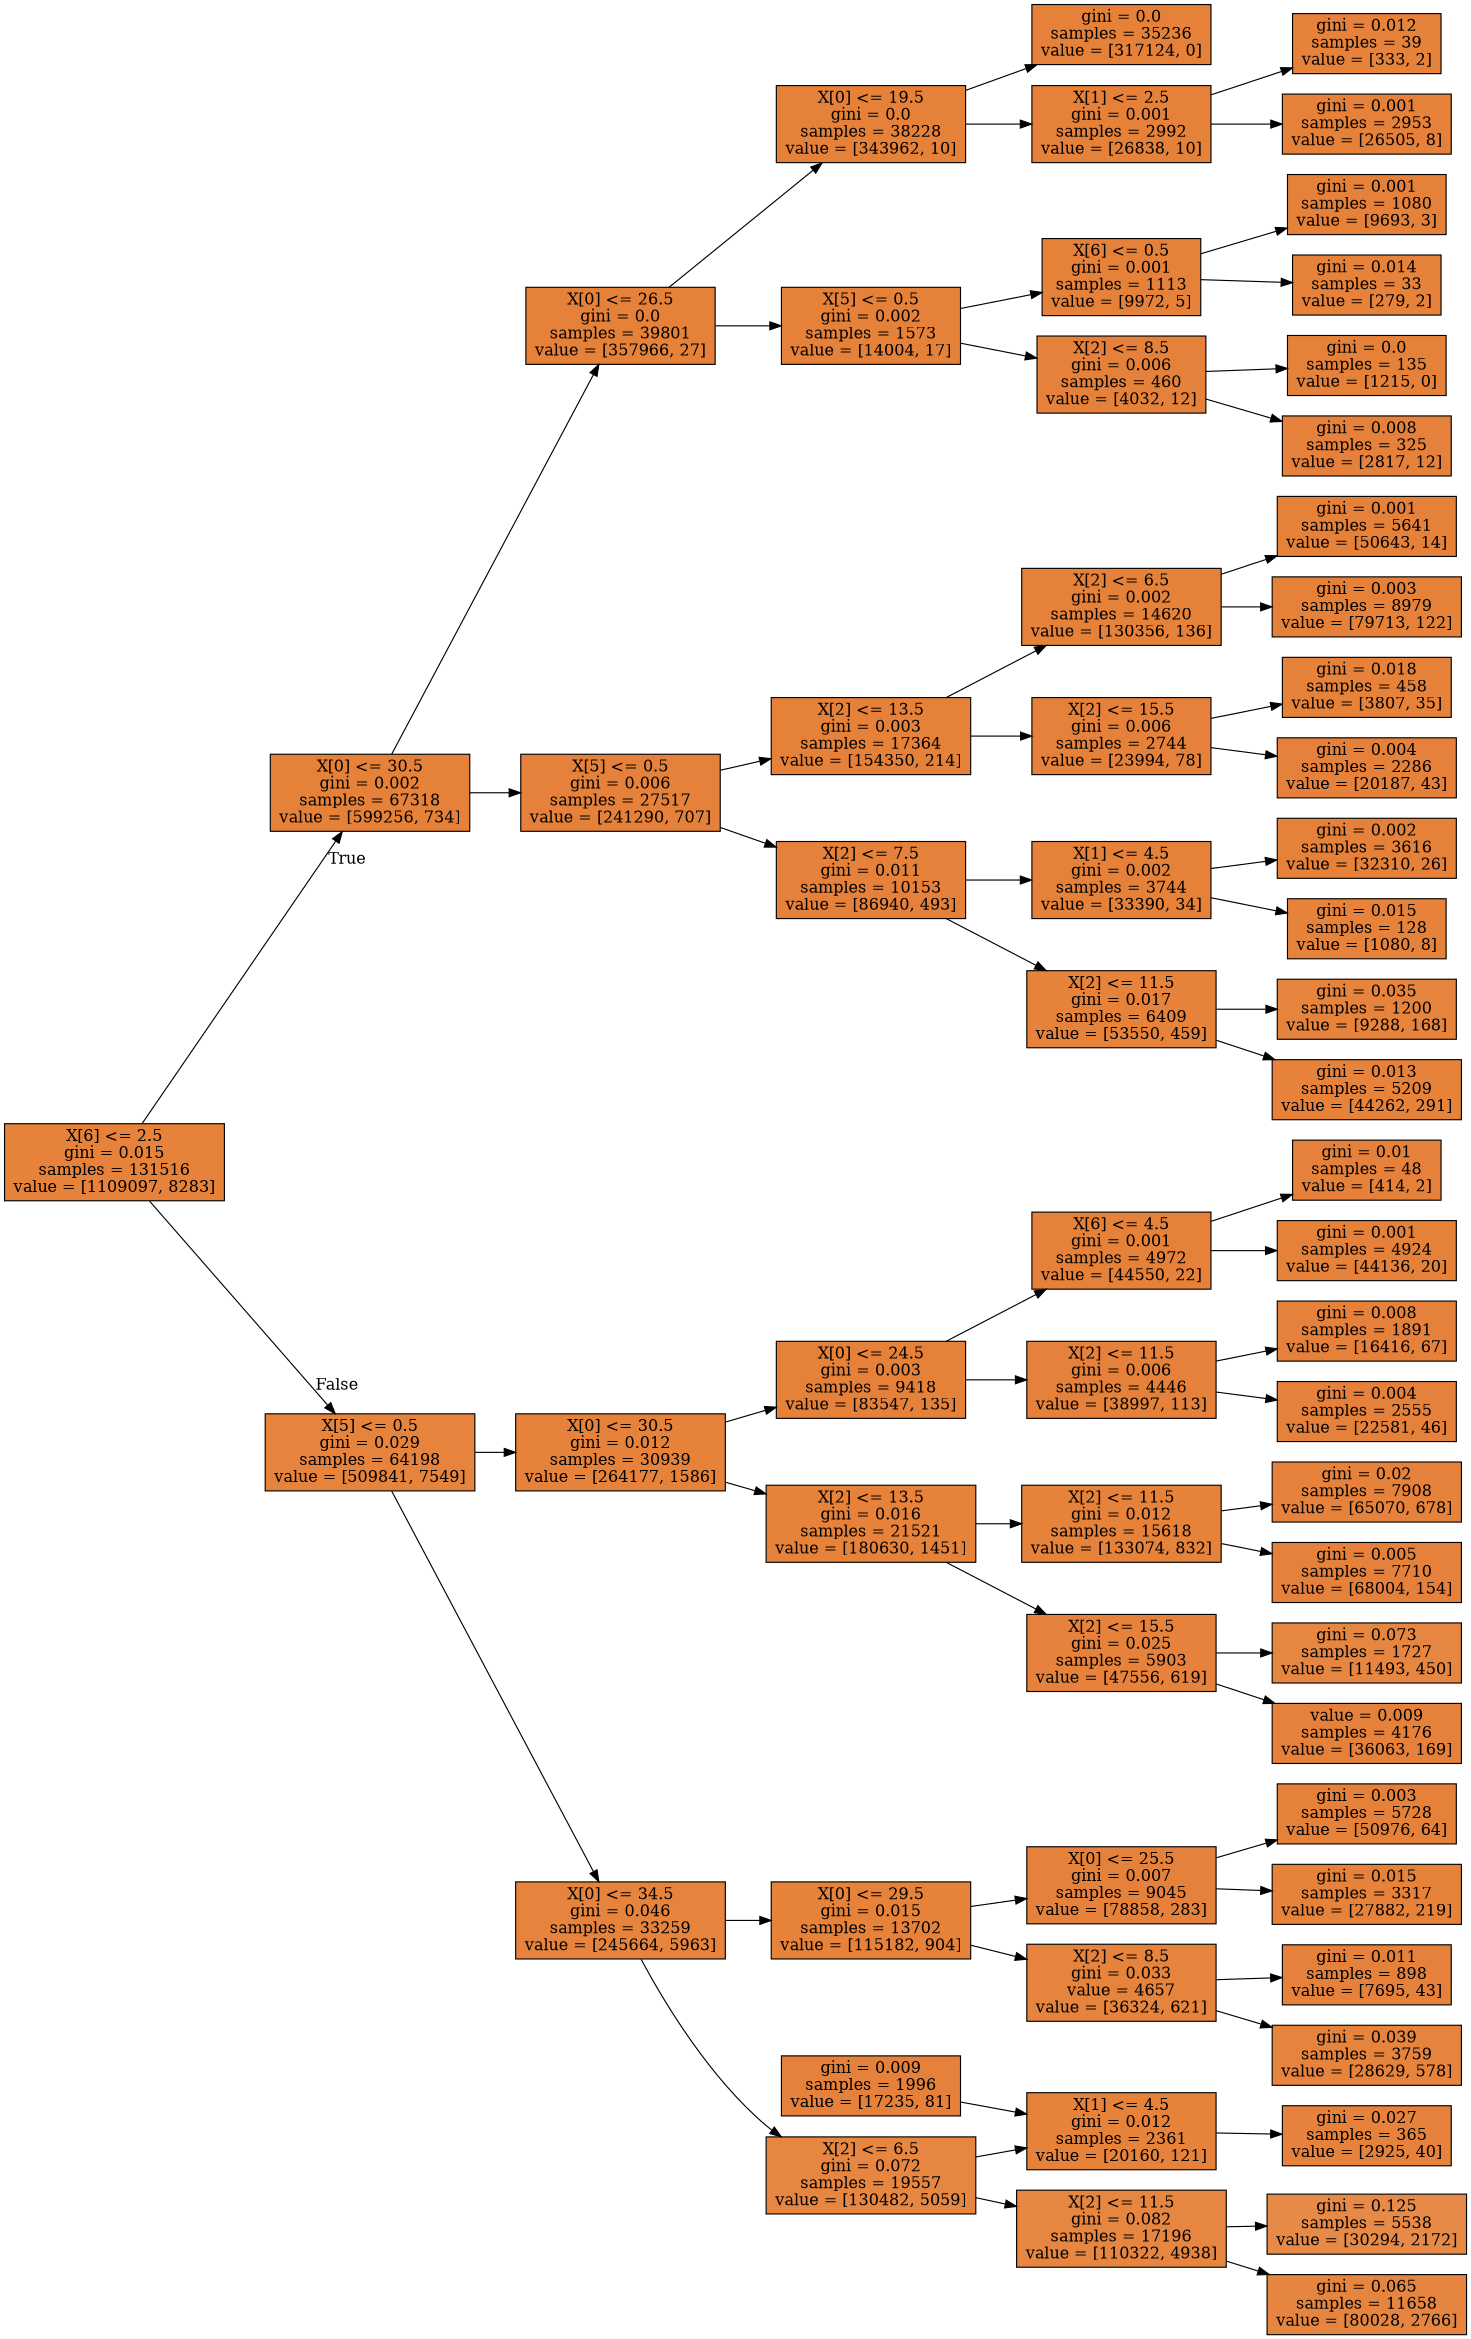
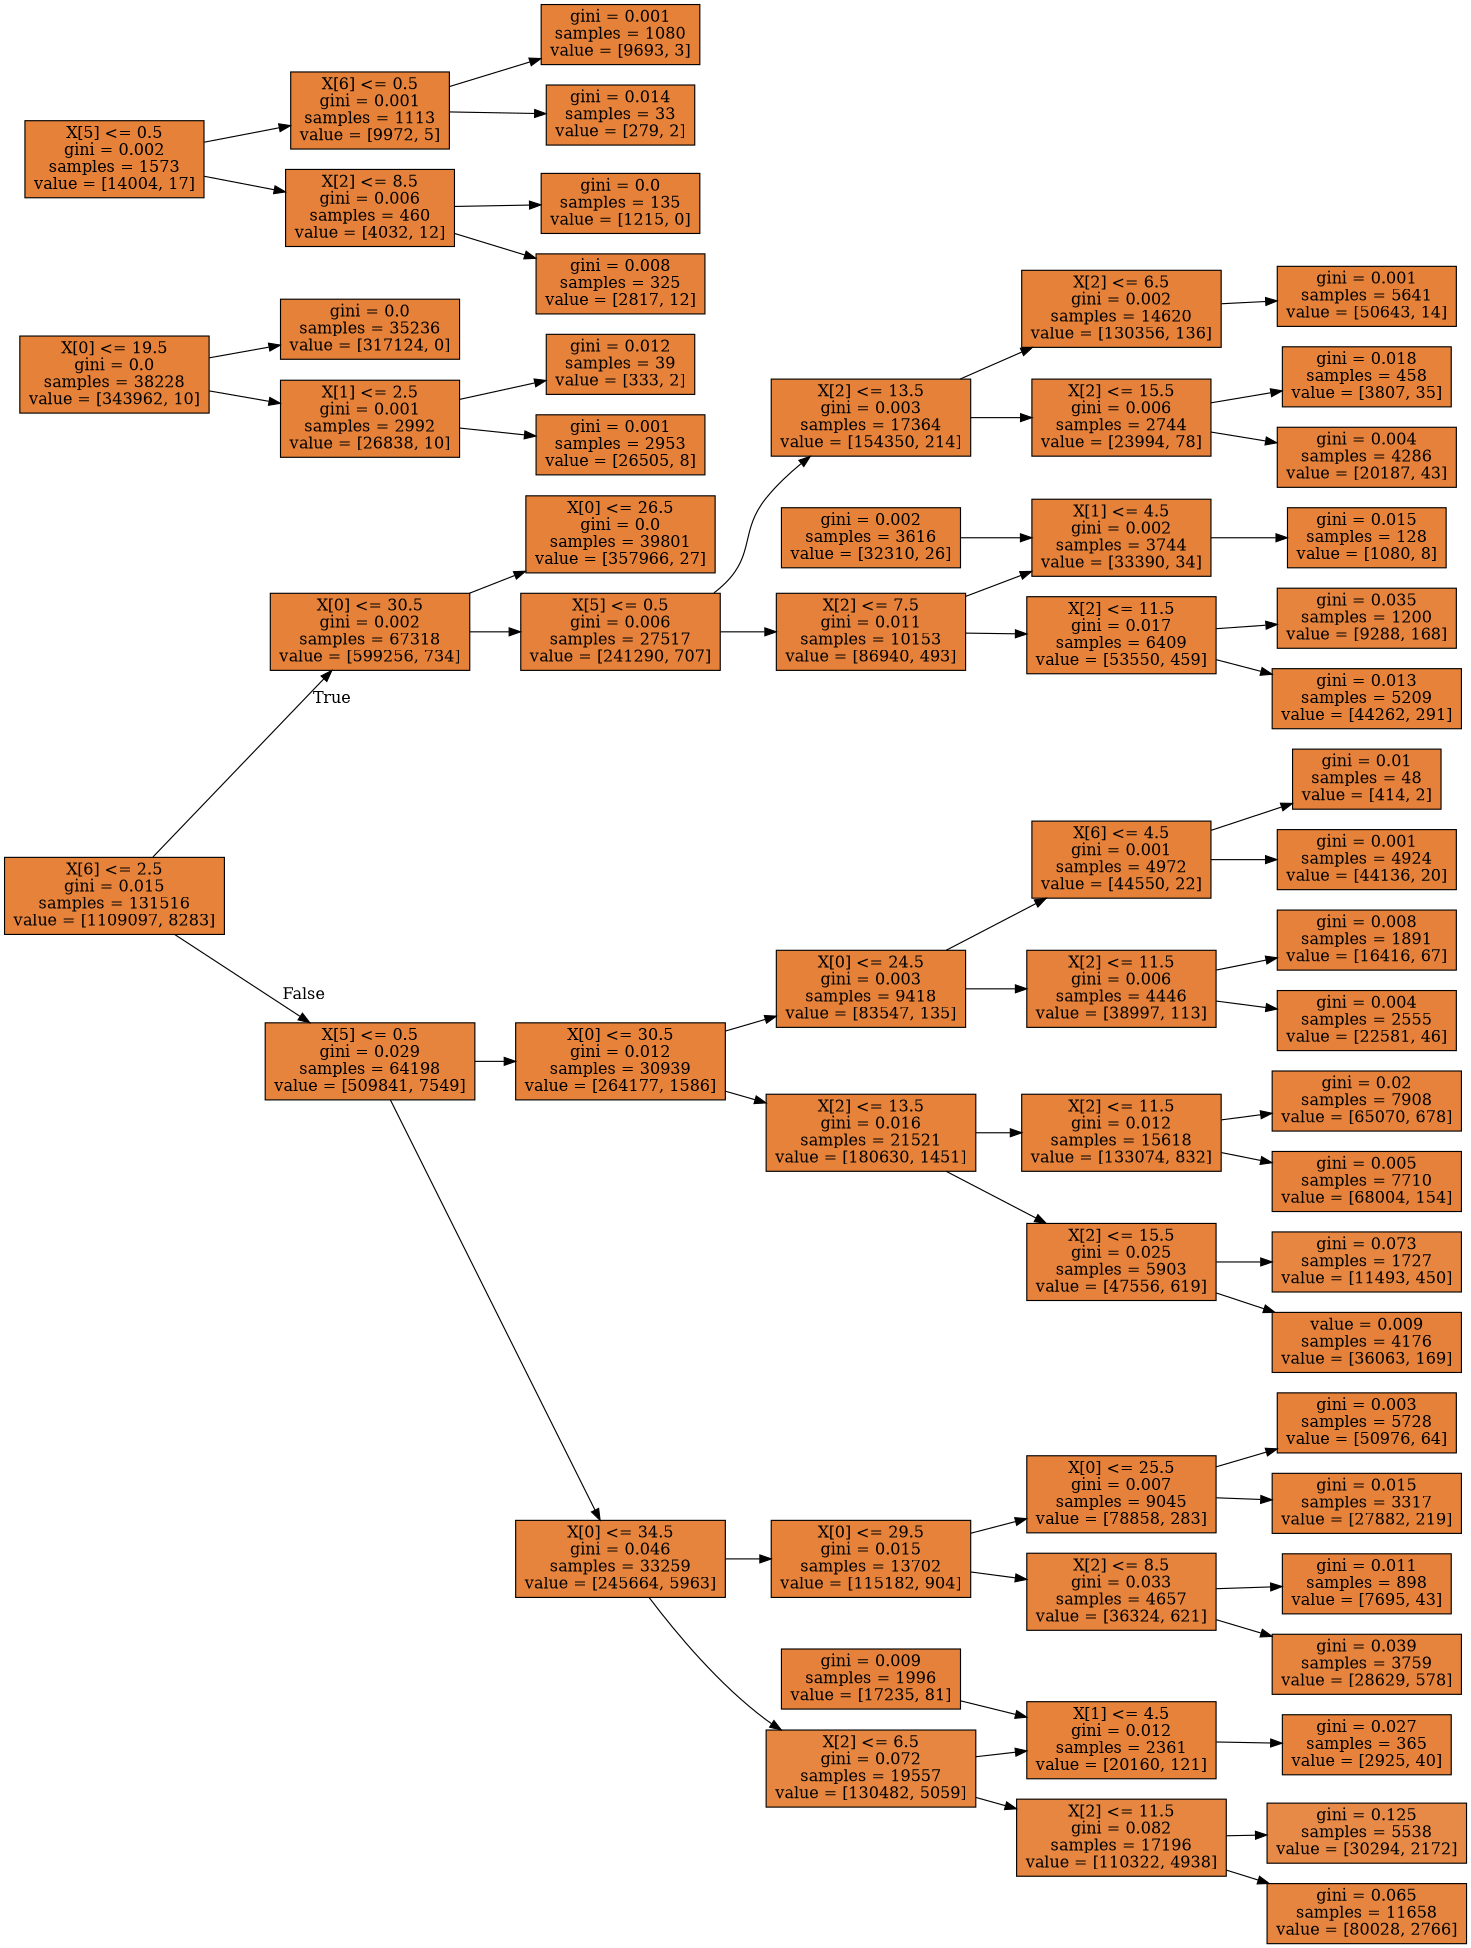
edge "X[0] <= 26.5 gini = 0.0 samples = 39801 value = [357966, 27]" -> "X[0] <= 19.5 gini = 0.0 samples = 38228 value = [343962, 10]": removed
edge "X[0] <= 26.5 gini = 0.0 samples = 39801 value = [357966, 27]" -> "X[5] <= 0.5 gini = 0.002 samples = 1573 value = [14004, 17]": removed
node "gini = 0.003 samples = 8979 value = [79713, 122]": removed
node "gini = 0.004 samples = 2286 value = [20187, 43]": label "gini = 0.004 samples = 2286 value = [20187, 43]" -> "gini = 0.004 samples = 4286 value = [20187, 43]"
edge "X[1] <= 4.5 gini = 0.002 samples = 3744 value = [33390, 34]" -> "gini = 0.002 samples = 3616 value = [32310, 26]": reversed
node "X[2] <= 8.5 gini = 0.033 value = 4657 value = [36324, 621]": label "X[2] <= 8.5 gini = 0.033 value = 4657 value = [36324, 621]" -> "X[2] <= 8.5 gini = 0.033 samples = 4657 value = [36324, 621]"
